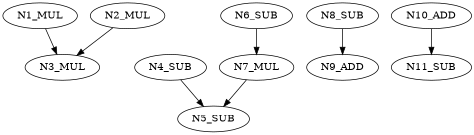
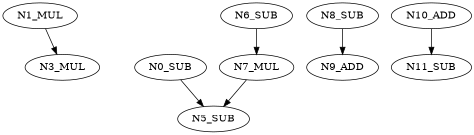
node "N2_MUL": removed
node "N4_SUB": label "N4_SUB" -> "N0_SUB"
